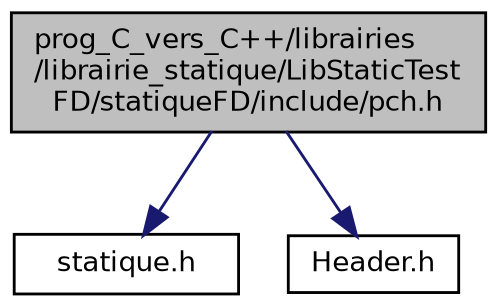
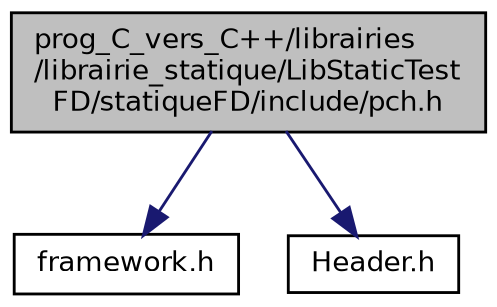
node "statique.h": label "statique.h" -> "framework.h"
